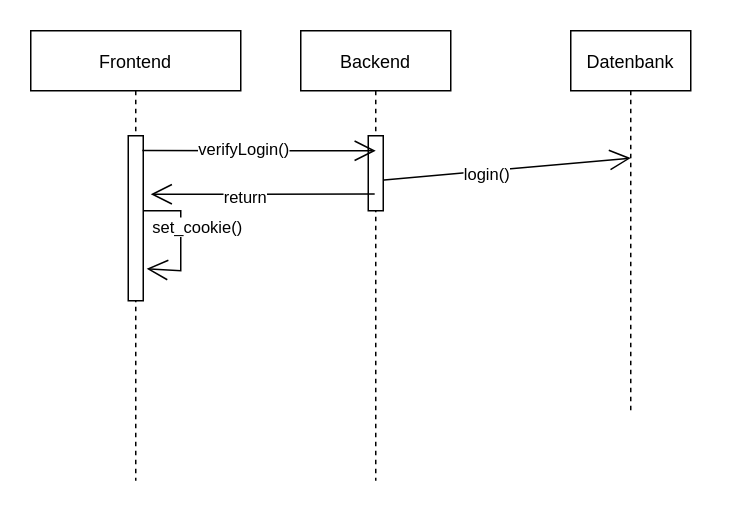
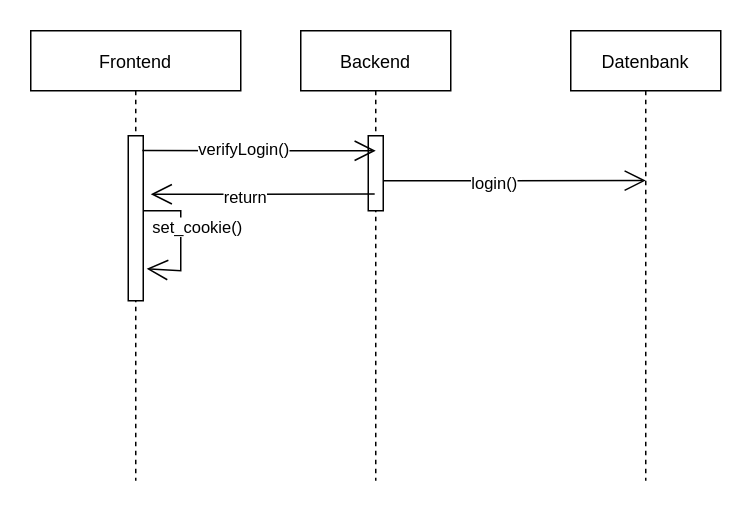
node "Datenbank": size 120x383 -> 150x450
